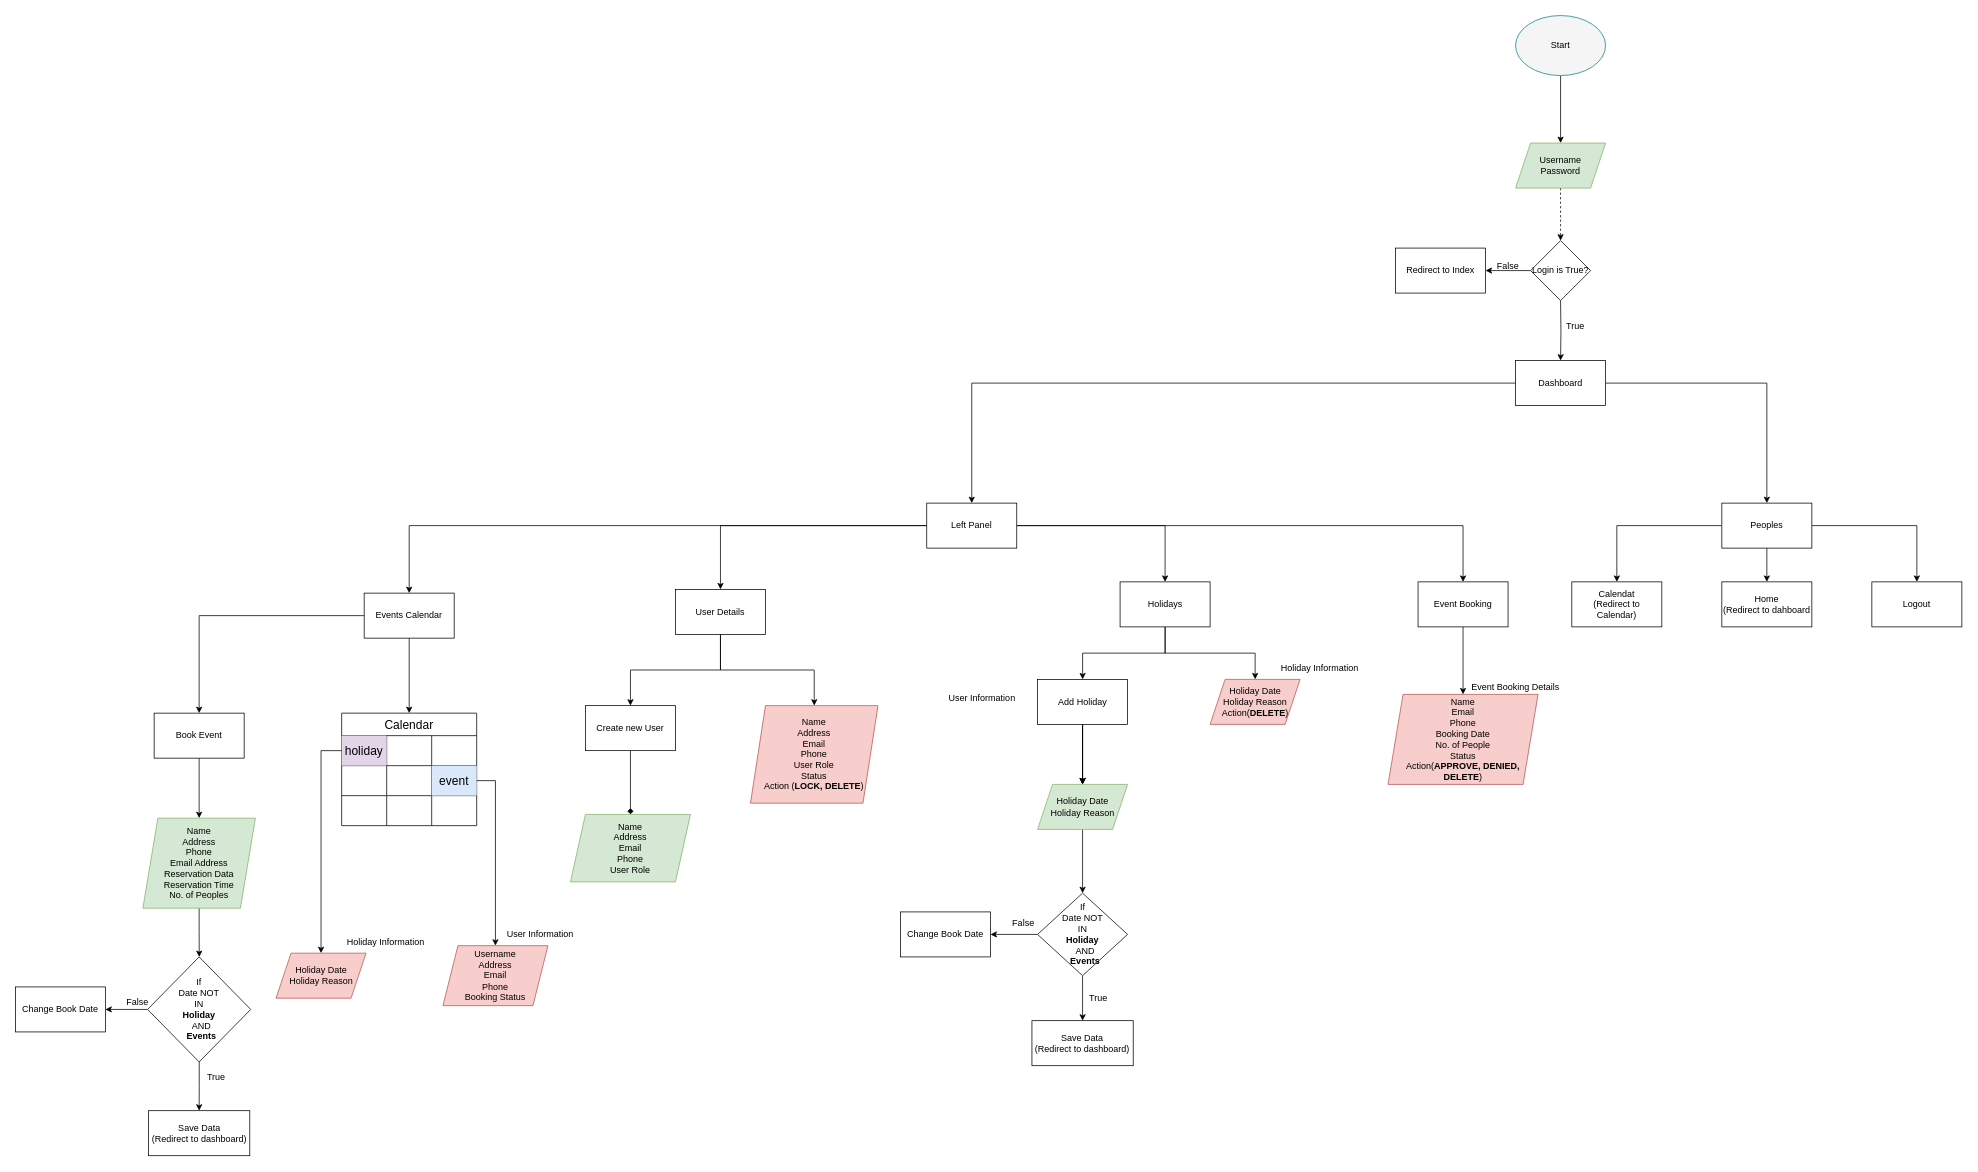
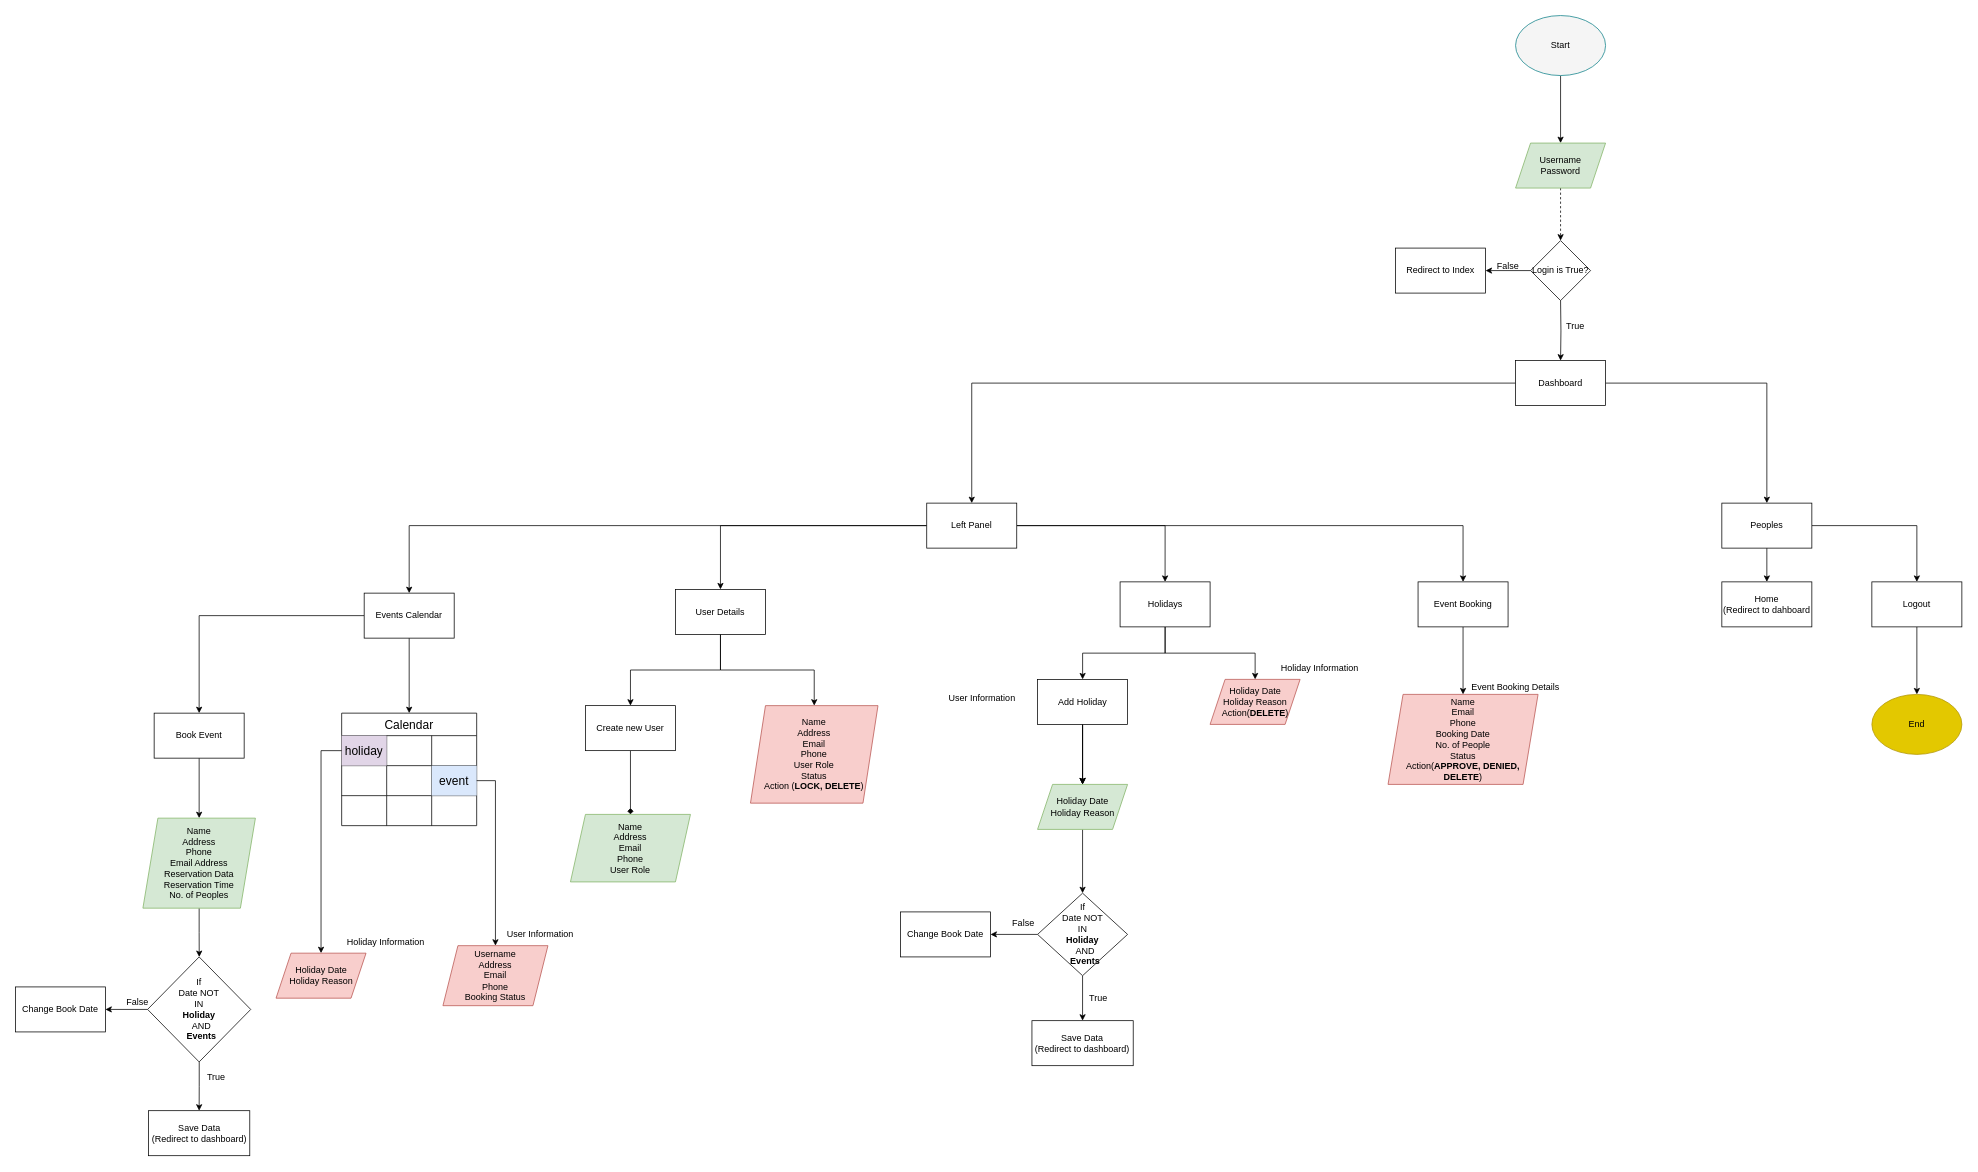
edge "Peoples" -> "Calendat(Redirect to Calendar)": removed
node "Calendat(Redirect to Calendar)": removed
edge "Logout" -> "End": added
node "End": added
